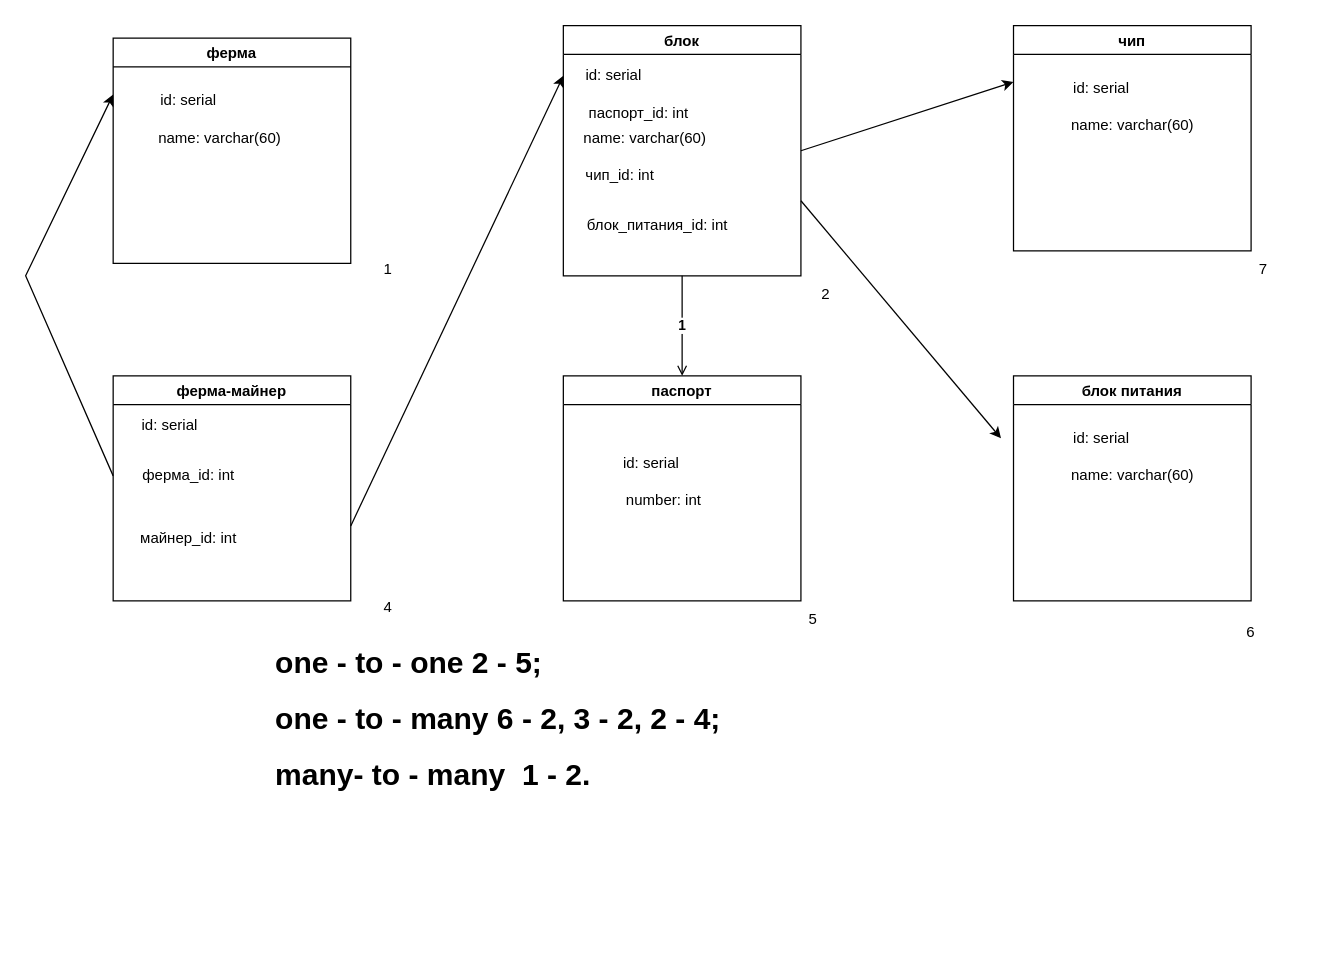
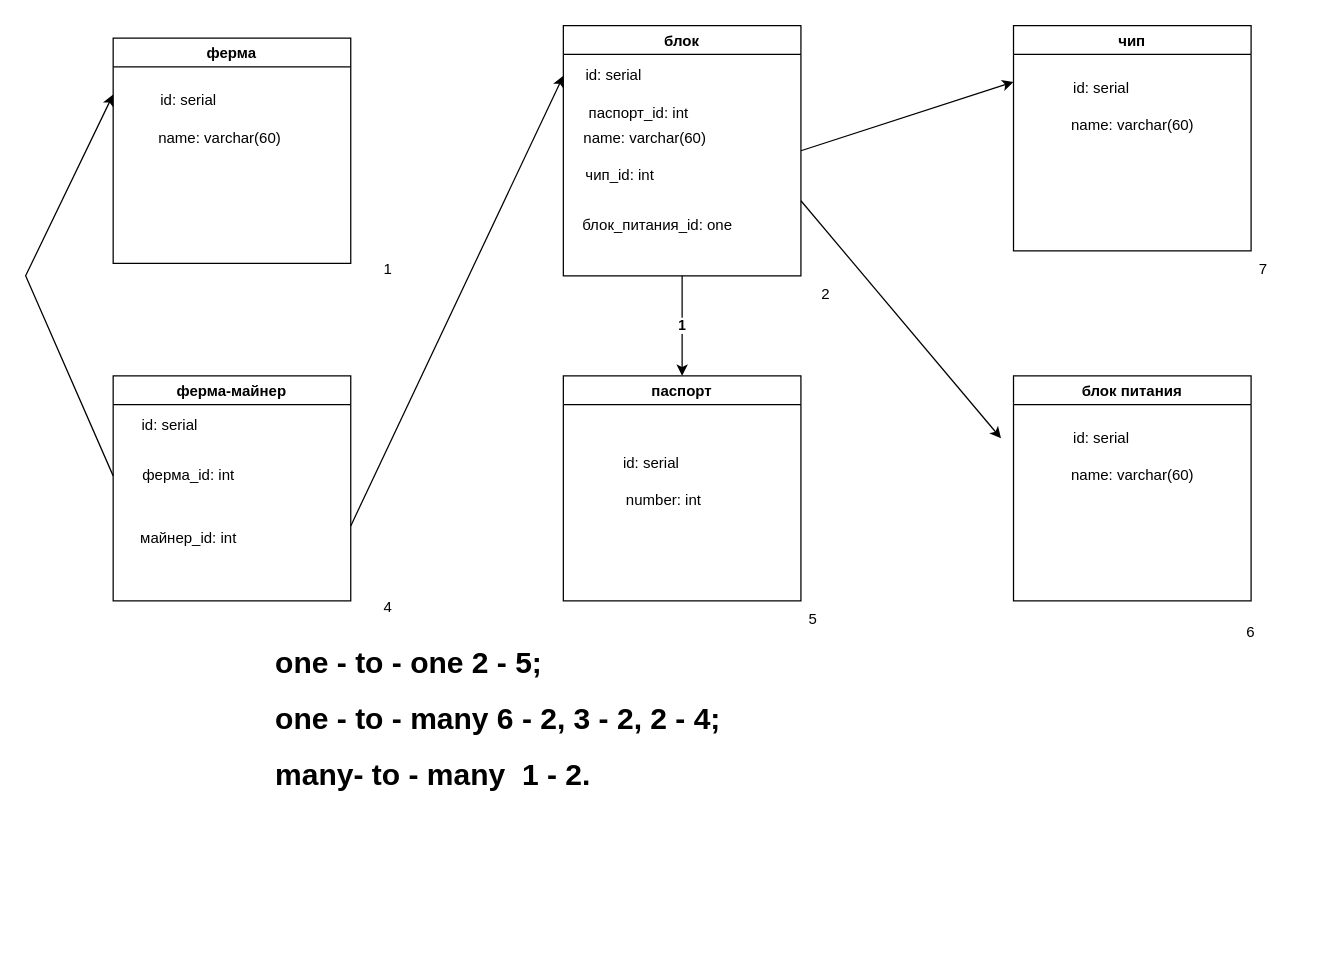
node "блок_питания_id: int": label "блок_питания_id: int" -> "блок_питания_id: one"
edge "блок" -> "паспорт": arrowhead open -> classic
